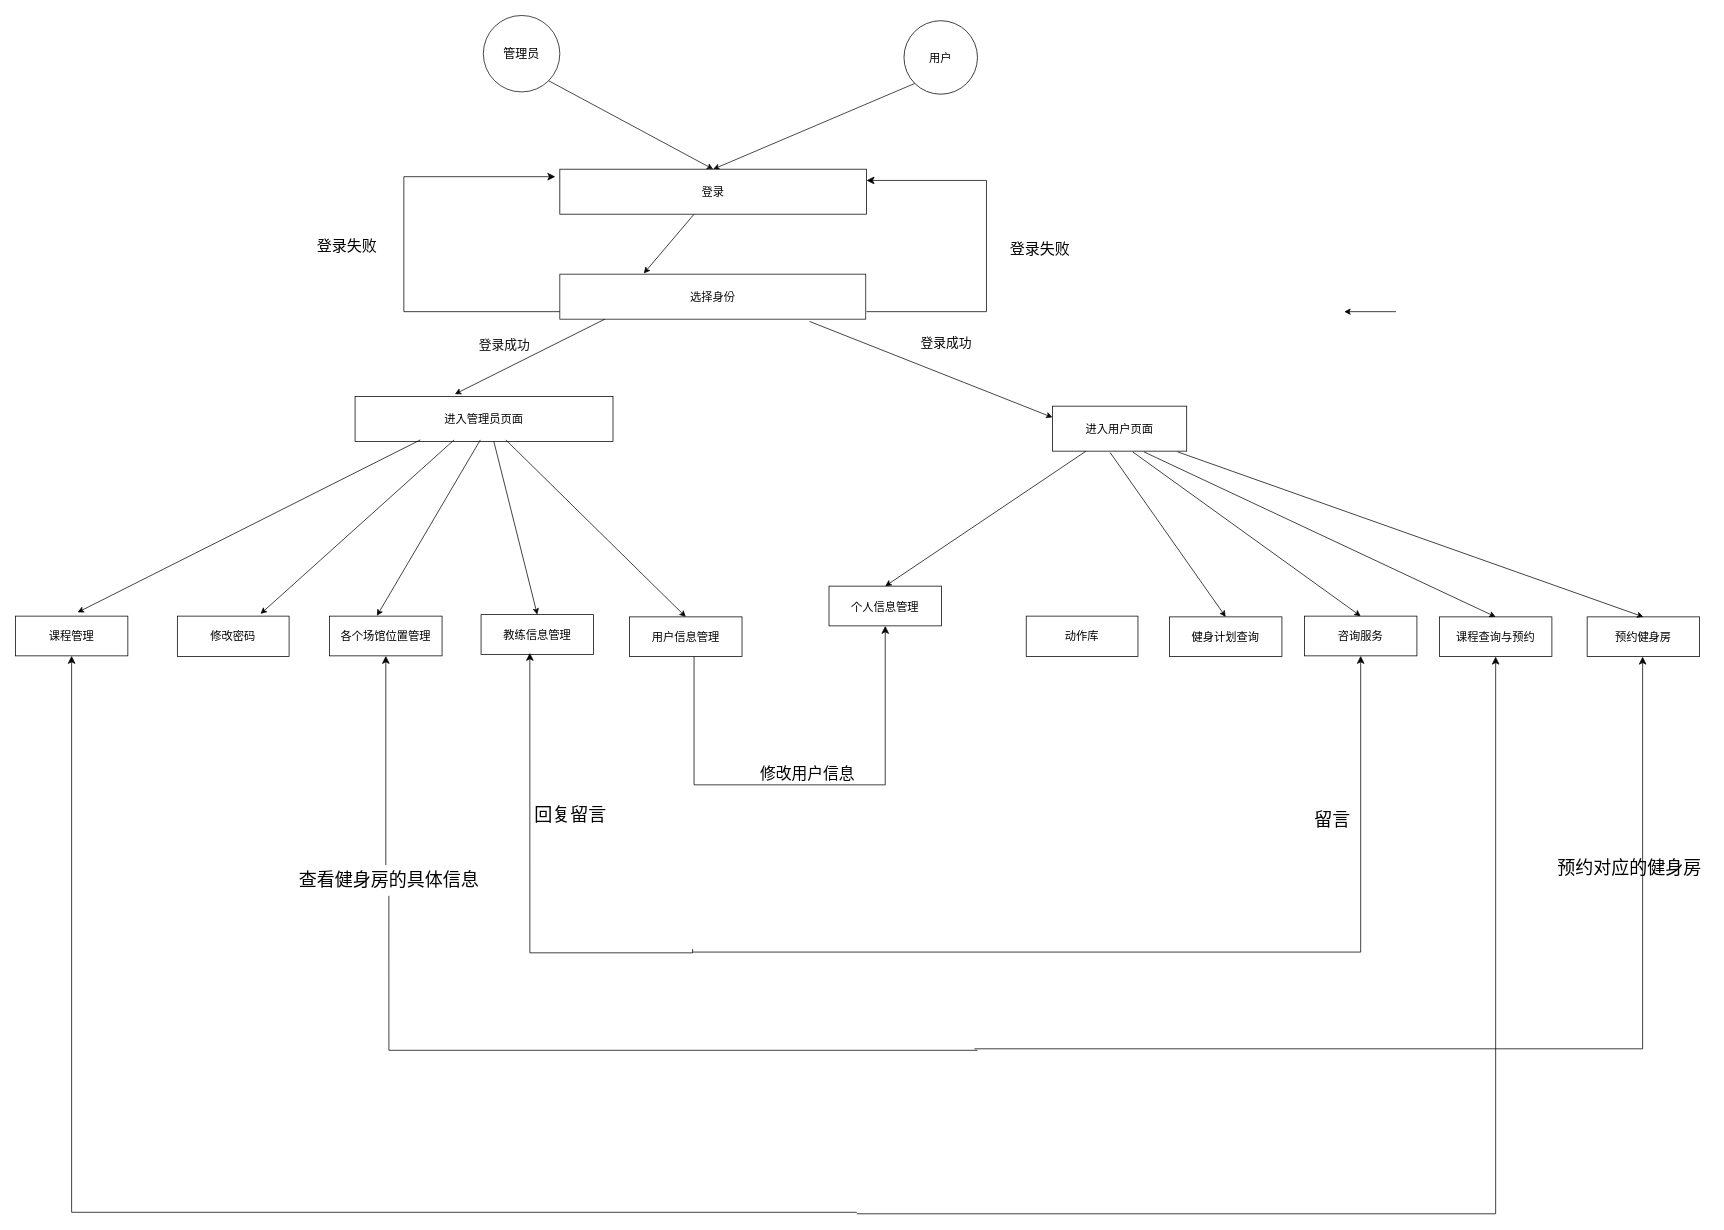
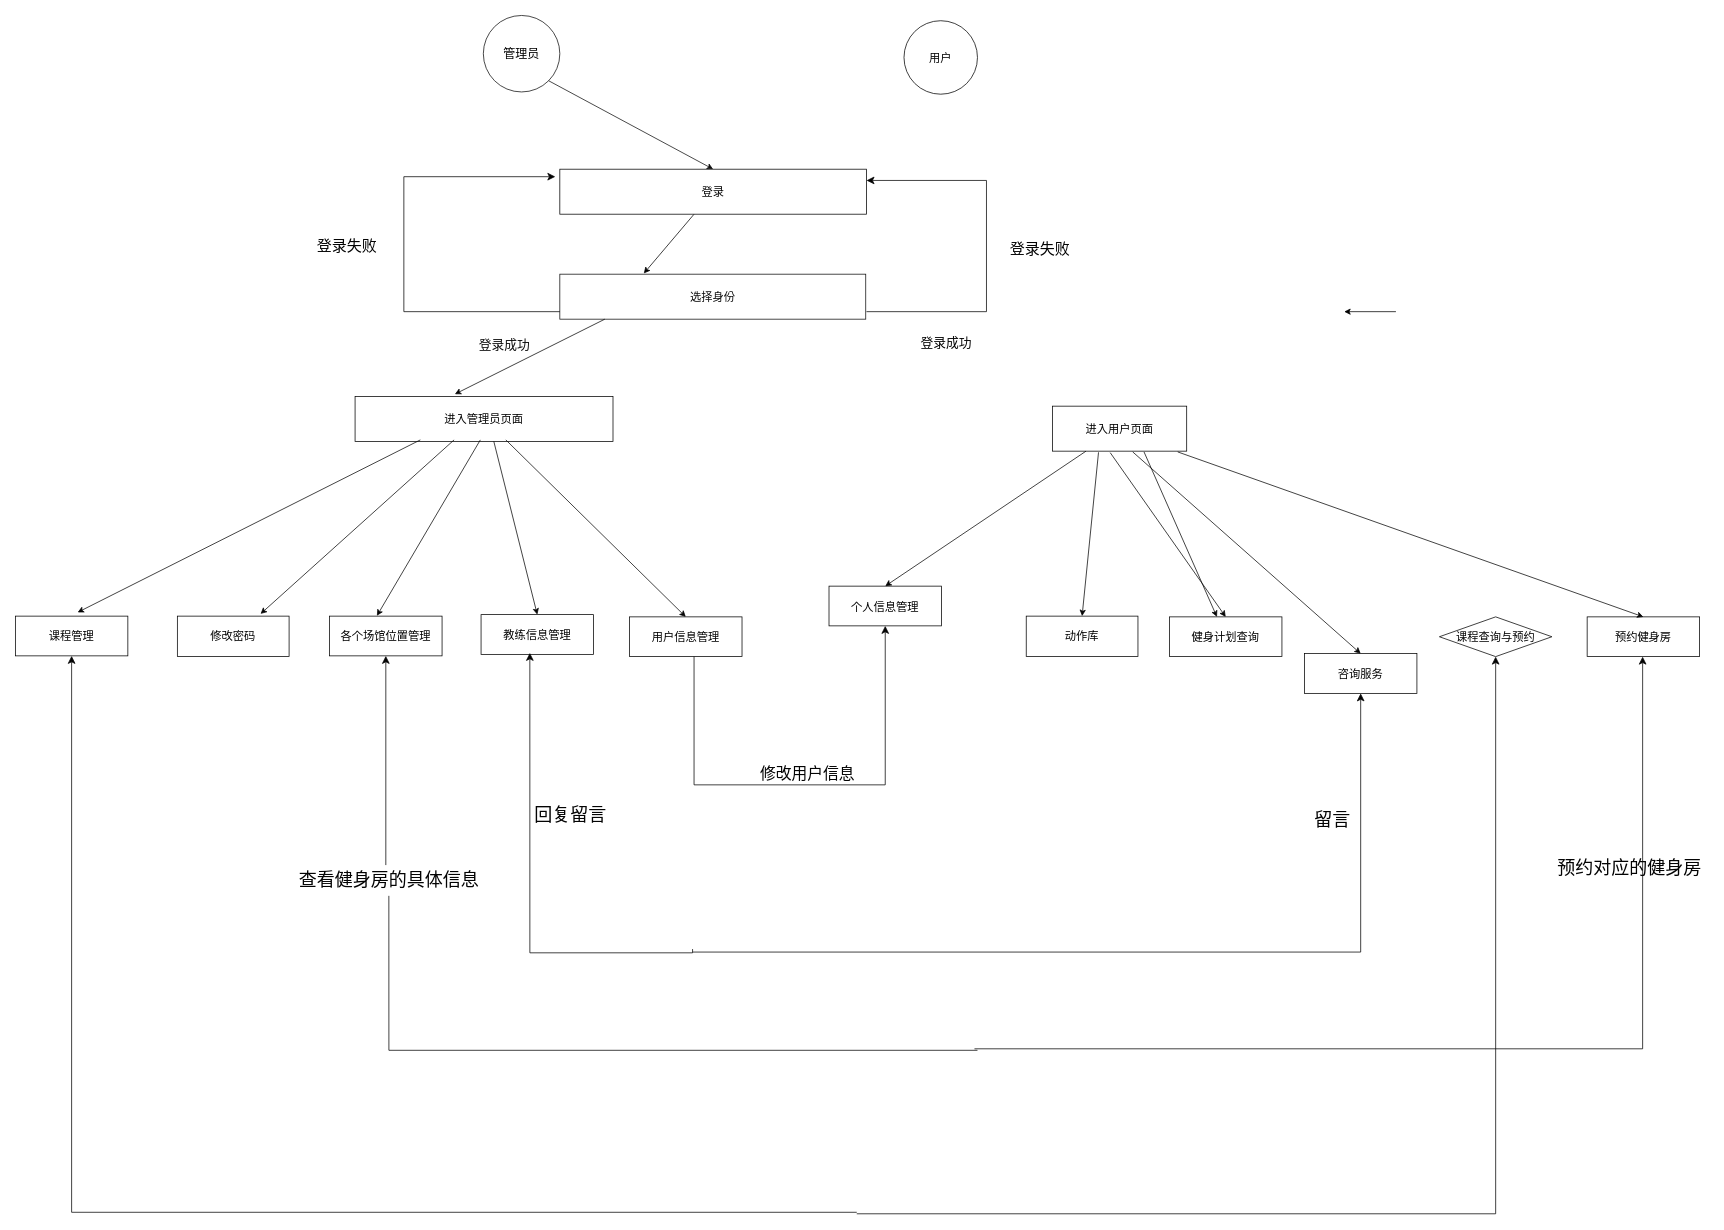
edge "用户" -> "登录": removed
edge "选择身份" -> "进入用户页面": removed
edge "进入用户页面" -> "动作库": added
edge "进入用户页面" -> "课程查询与预约": now "进入用户页面" -> "健身计划查询"
node "咨询服务": moved (1361, 636) -> (1361, 674)
node "课程查询与预约": shape rectangle -> diamond
